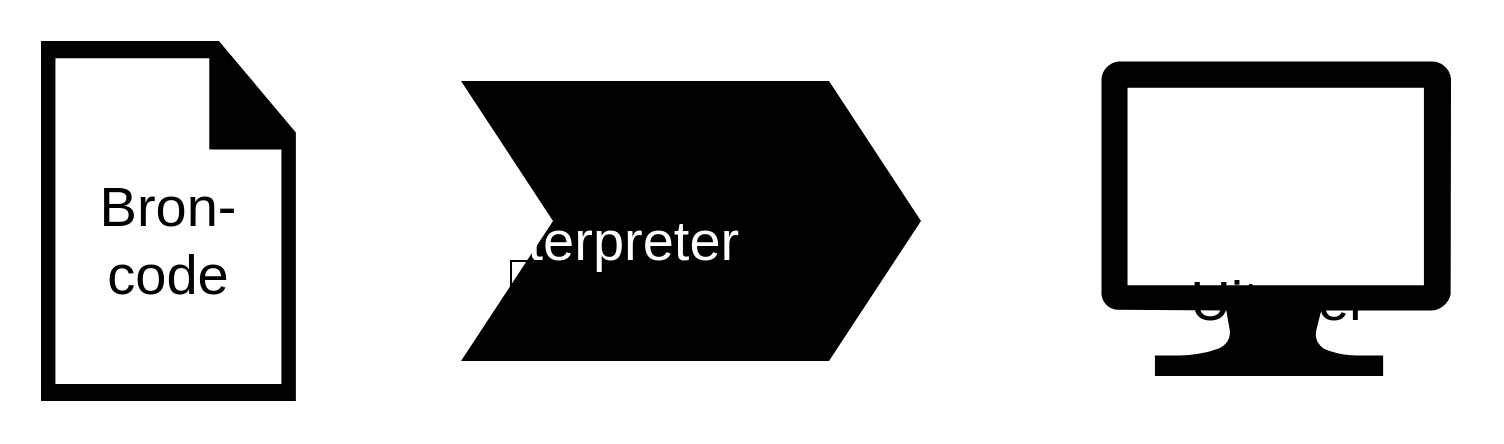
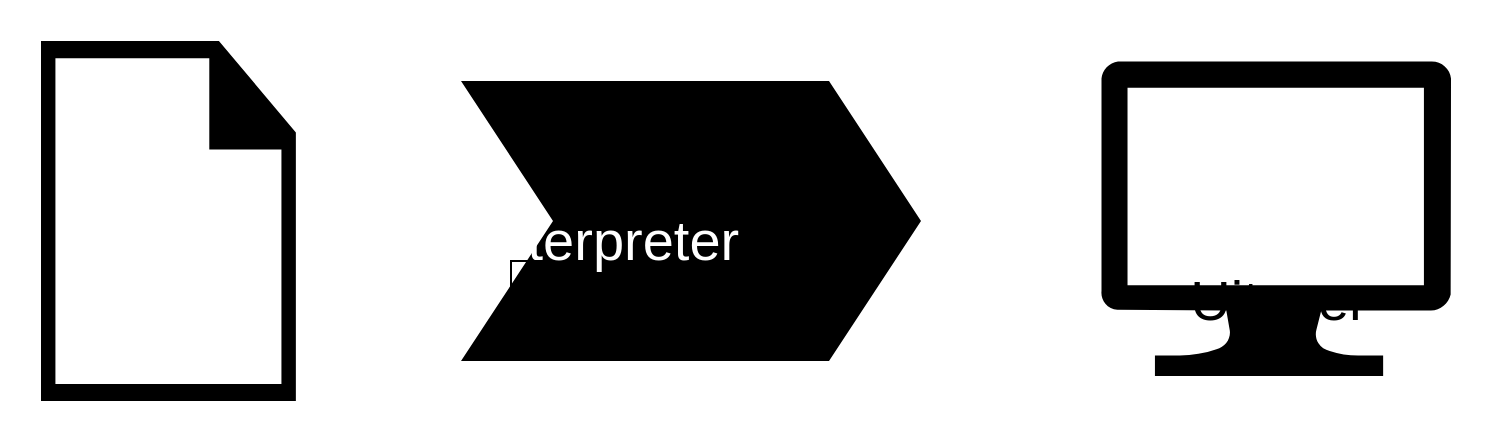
node "Bron- code": removed
